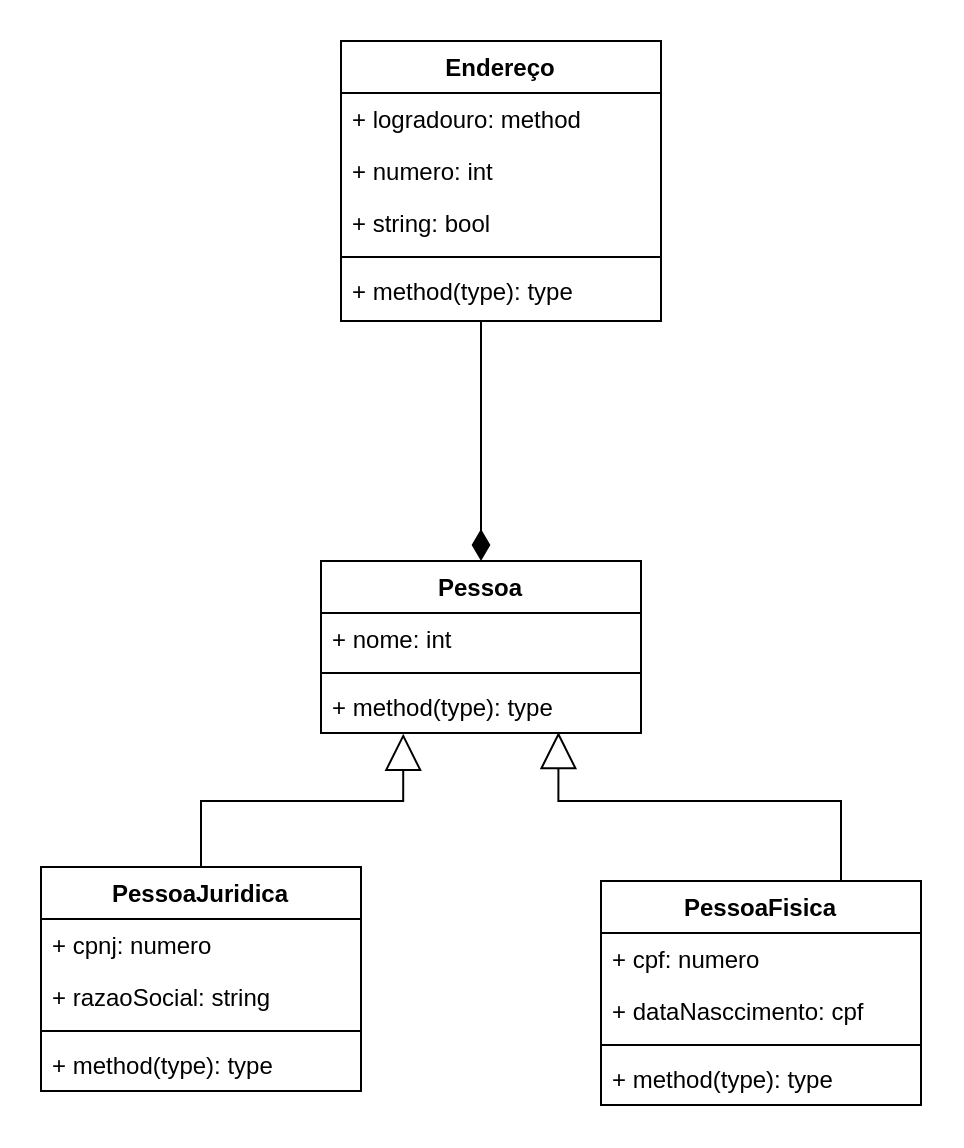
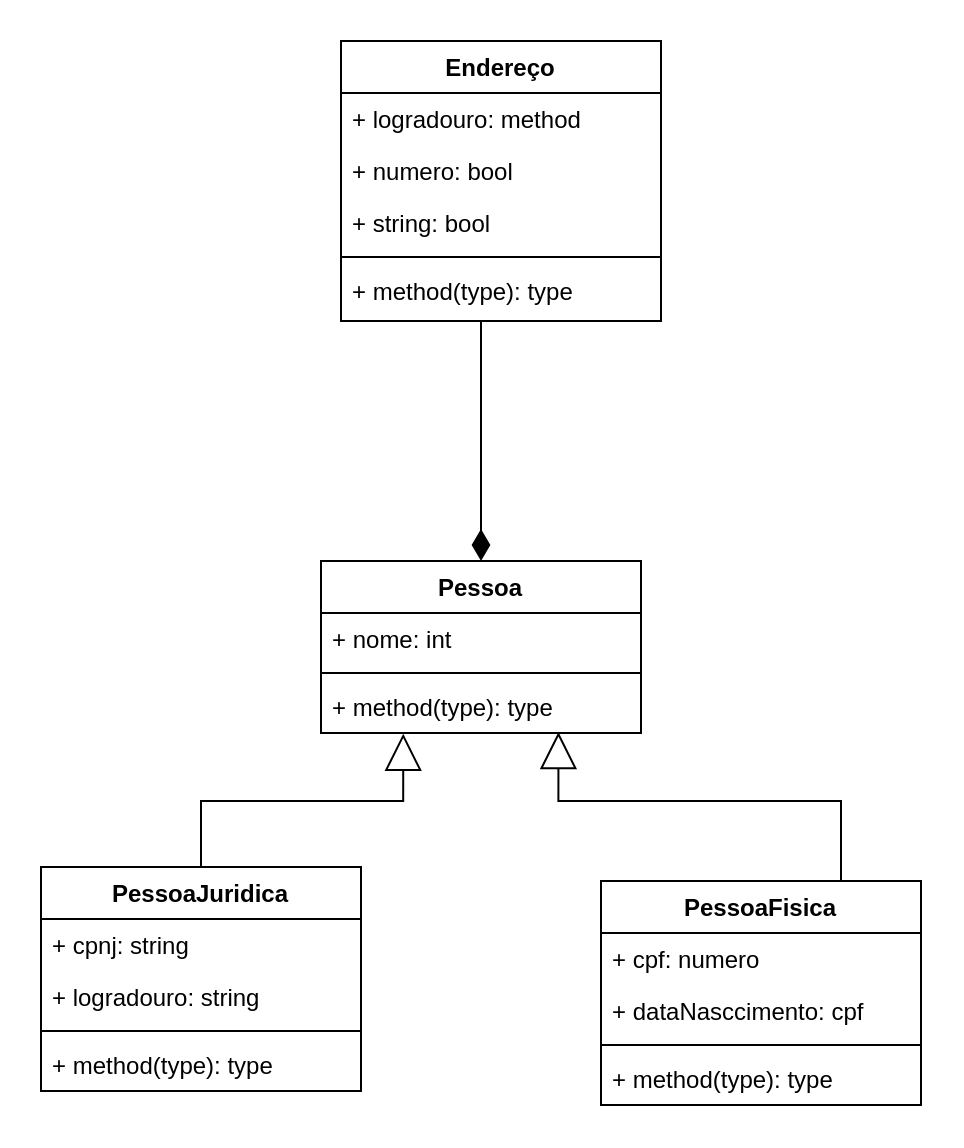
node "+ numero: int": label "+ numero: int" -> "+ numero: bool"
node "+ cpnj: numero": label "+ cpnj: numero" -> "+ cpnj: string"
node "+ razaoSocial: string": label "+ razaoSocial: string" -> "+ logradouro: string"
